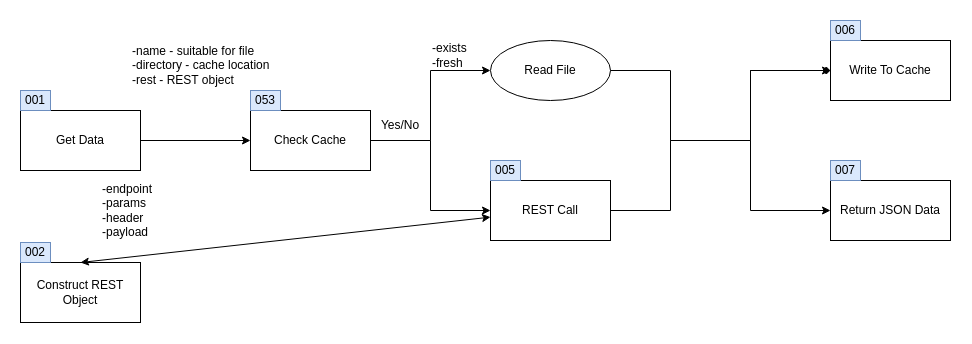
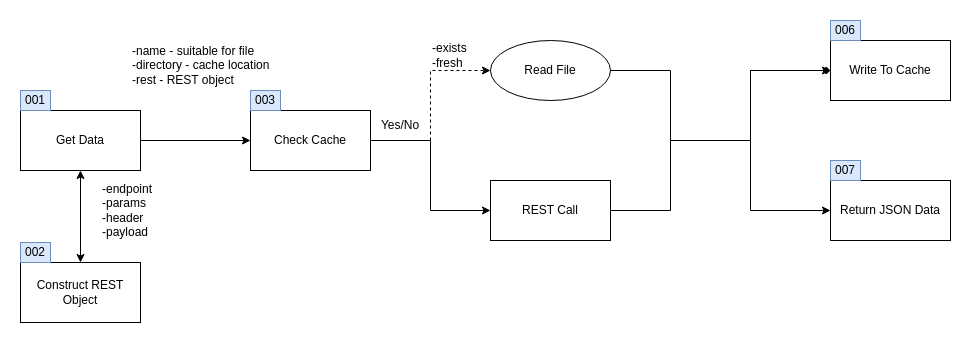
edge "Check Cache" -> "Read File": style solid -> dashed
node "053": label "053" -> "003"
node "005": removed
edge "REST Call" -- "Construct REST Object": now "Get Data" -- "Construct REST Object"
